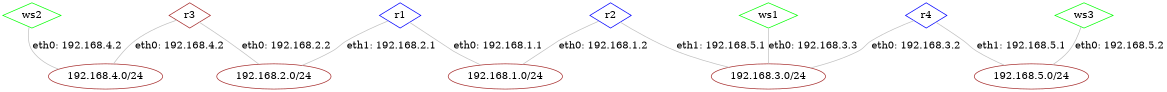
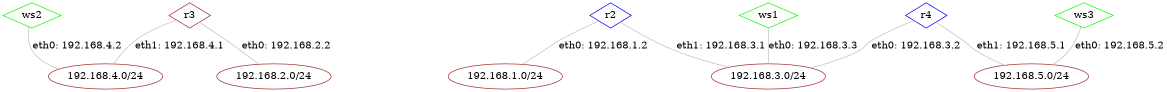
node "r1": removed
edge "r3" -- "192.168.4.0/24": label "eth0: 192.168.4.2" -> "eth1: 192.168.4.1"
edge "r2" -- "192.168.3.0/24": label "eth1: 192.168.5.1" -> "eth1: 192.168.3.1"
